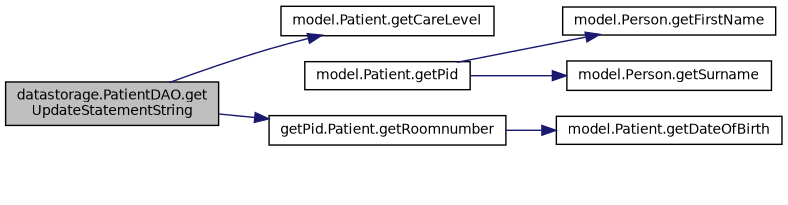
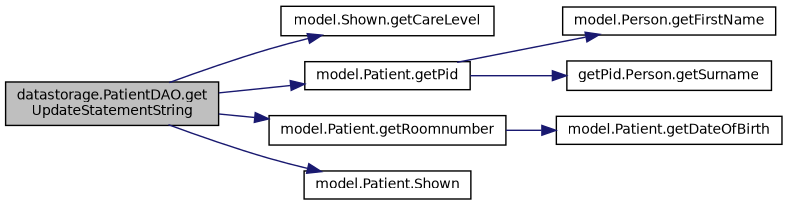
node "model.Patient.getCareLevel": label "model.Patient.getCareLevel" -> "model.Shown.getCareLevel"
node "model.Person.getSurname": label "model.Person.getSurname" -> "getPid.Person.getSurname"
edge "datastorage.PatientDAO.get UpdateStatementString" -> "model.Patient.getPid": added
node "getPid.Patient.getRoomnumber": label "getPid.Patient.getRoomnumber" -> "model.Patient.getRoomnumber"
node "model.Patient.Shown": added
